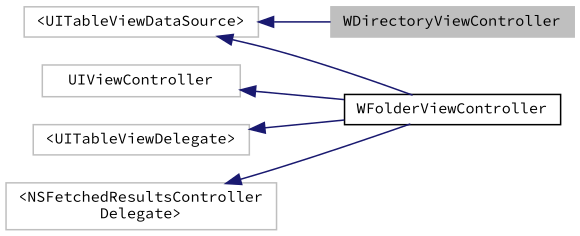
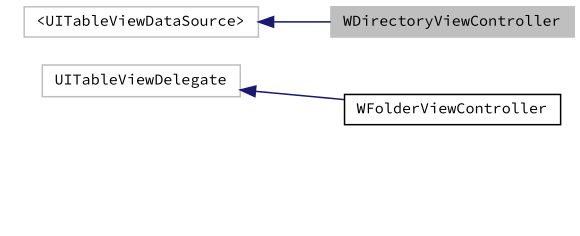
edge "WFolderViewController" -> "<UITableViewDataSource>": removed
node "UIViewController": label "UIViewController" -> "UITableViewDelegate"
node "<UITableViewDelegate>": removed
node "<NSFetchedResultsController Delegate>": removed
